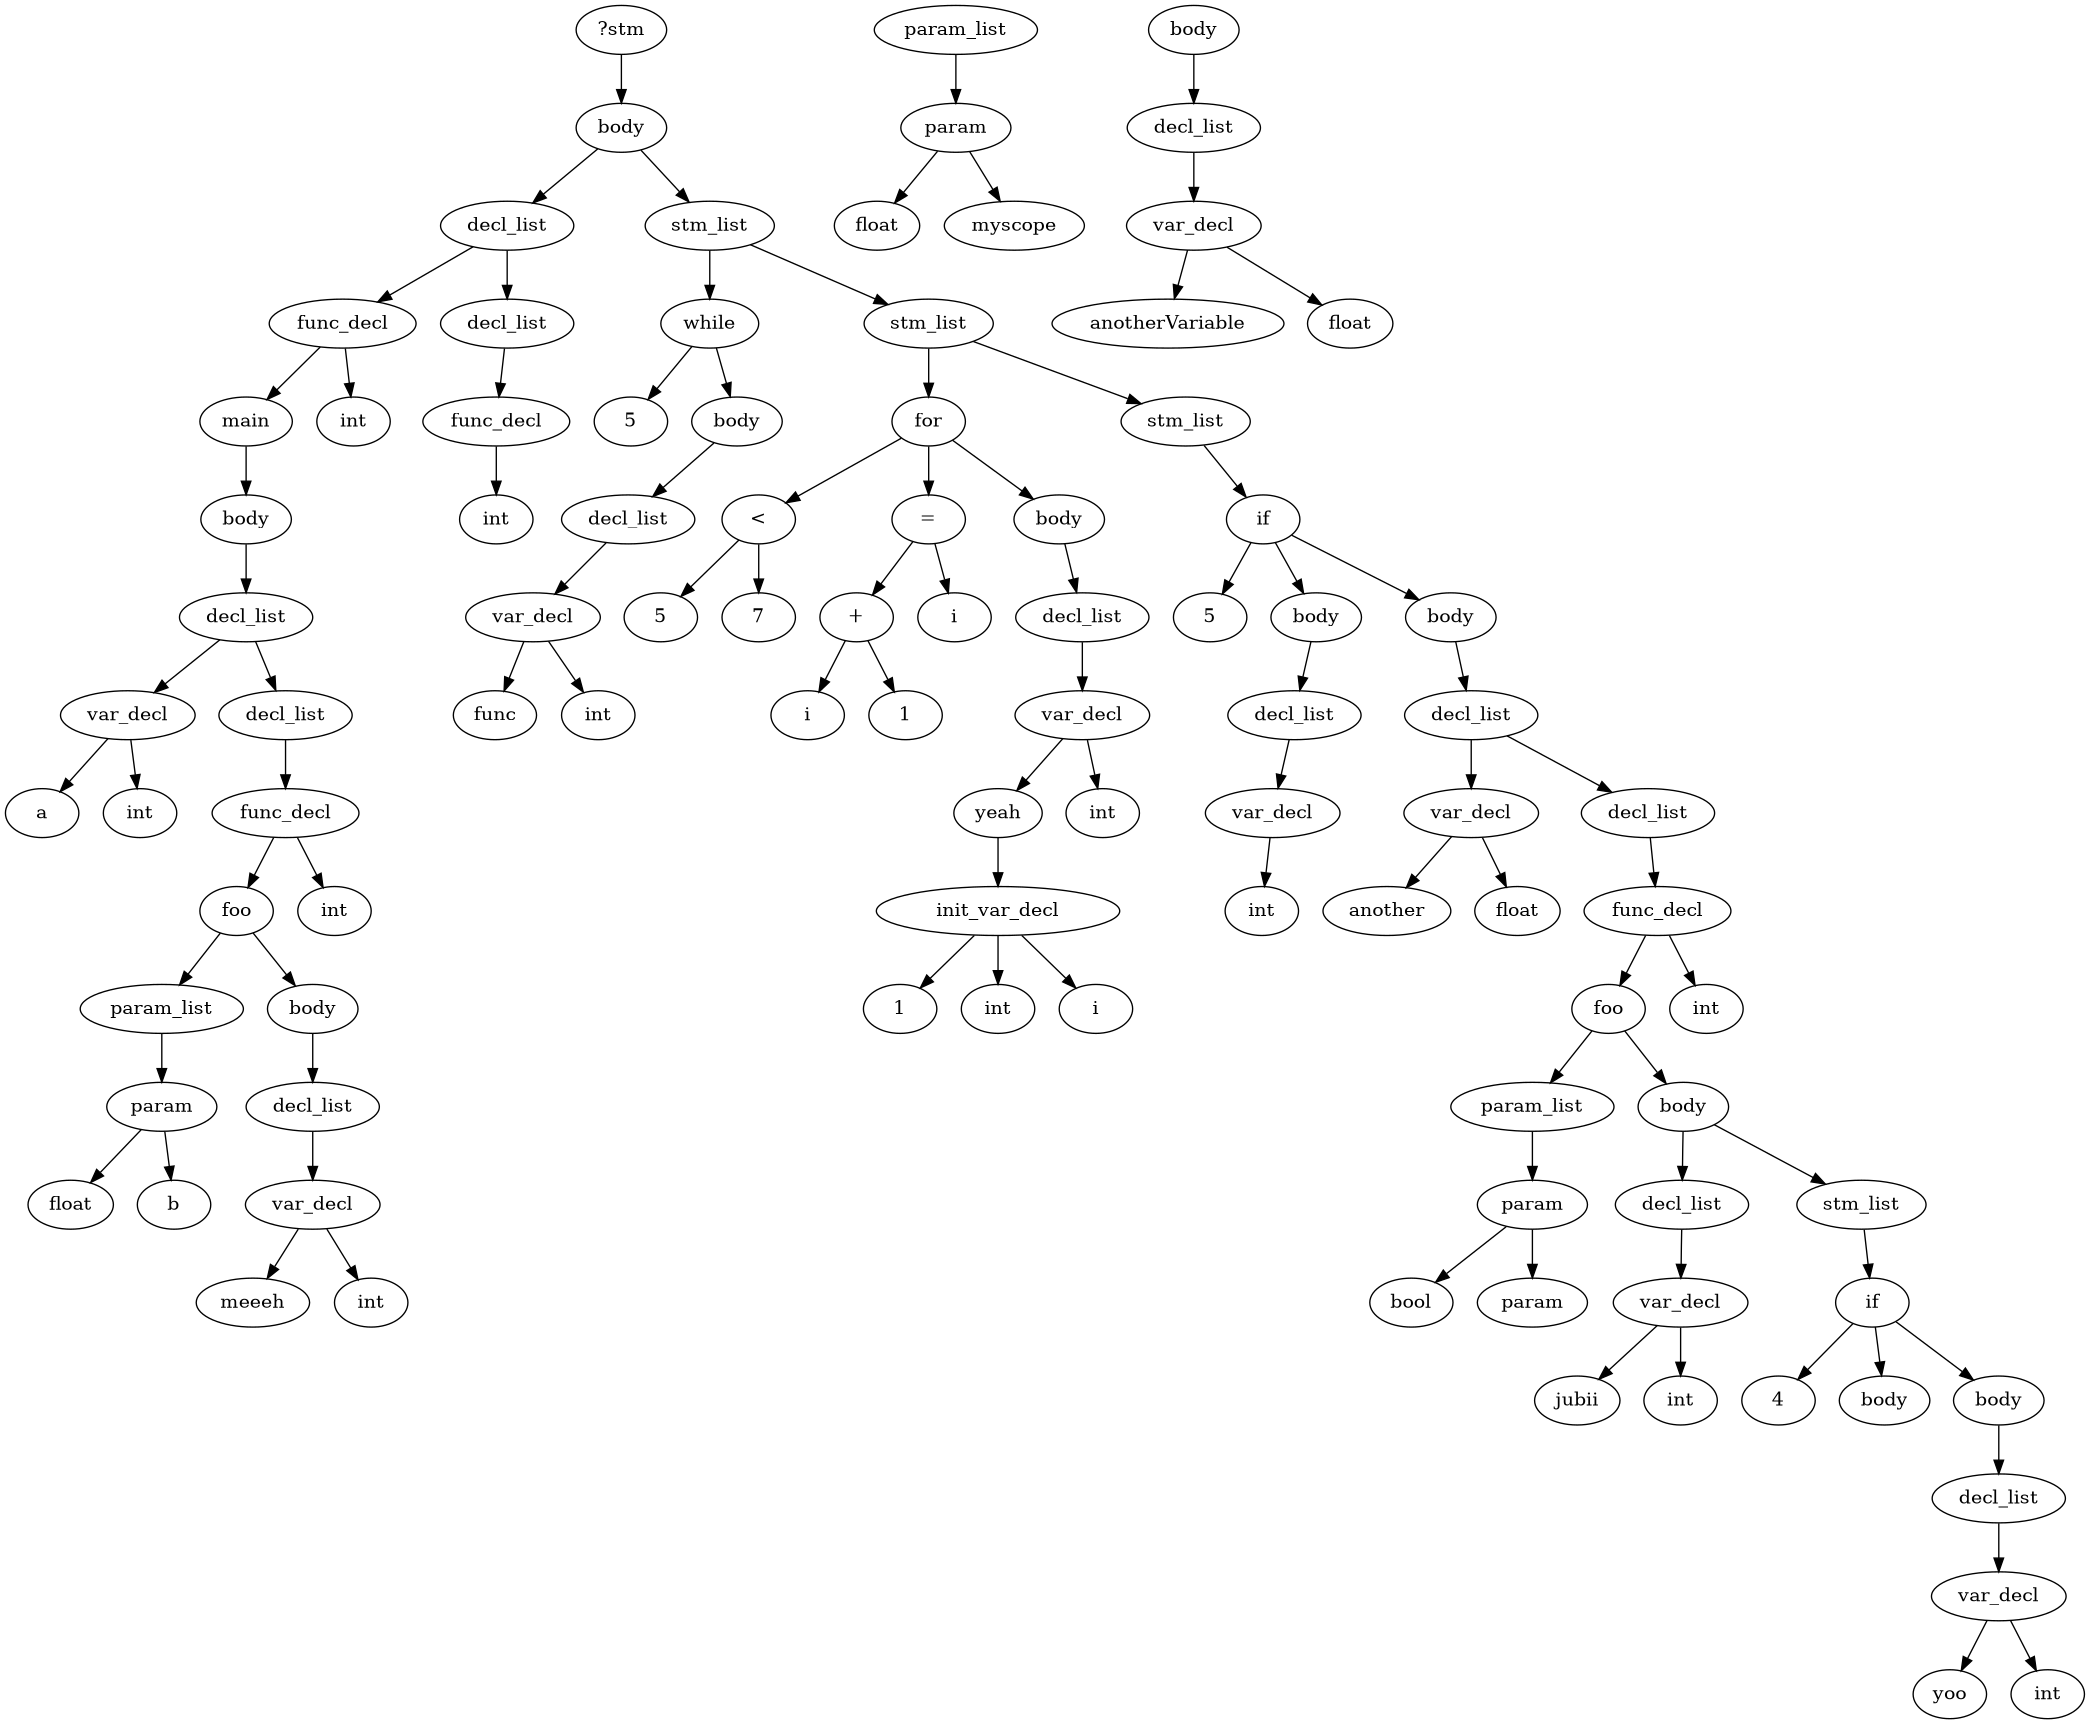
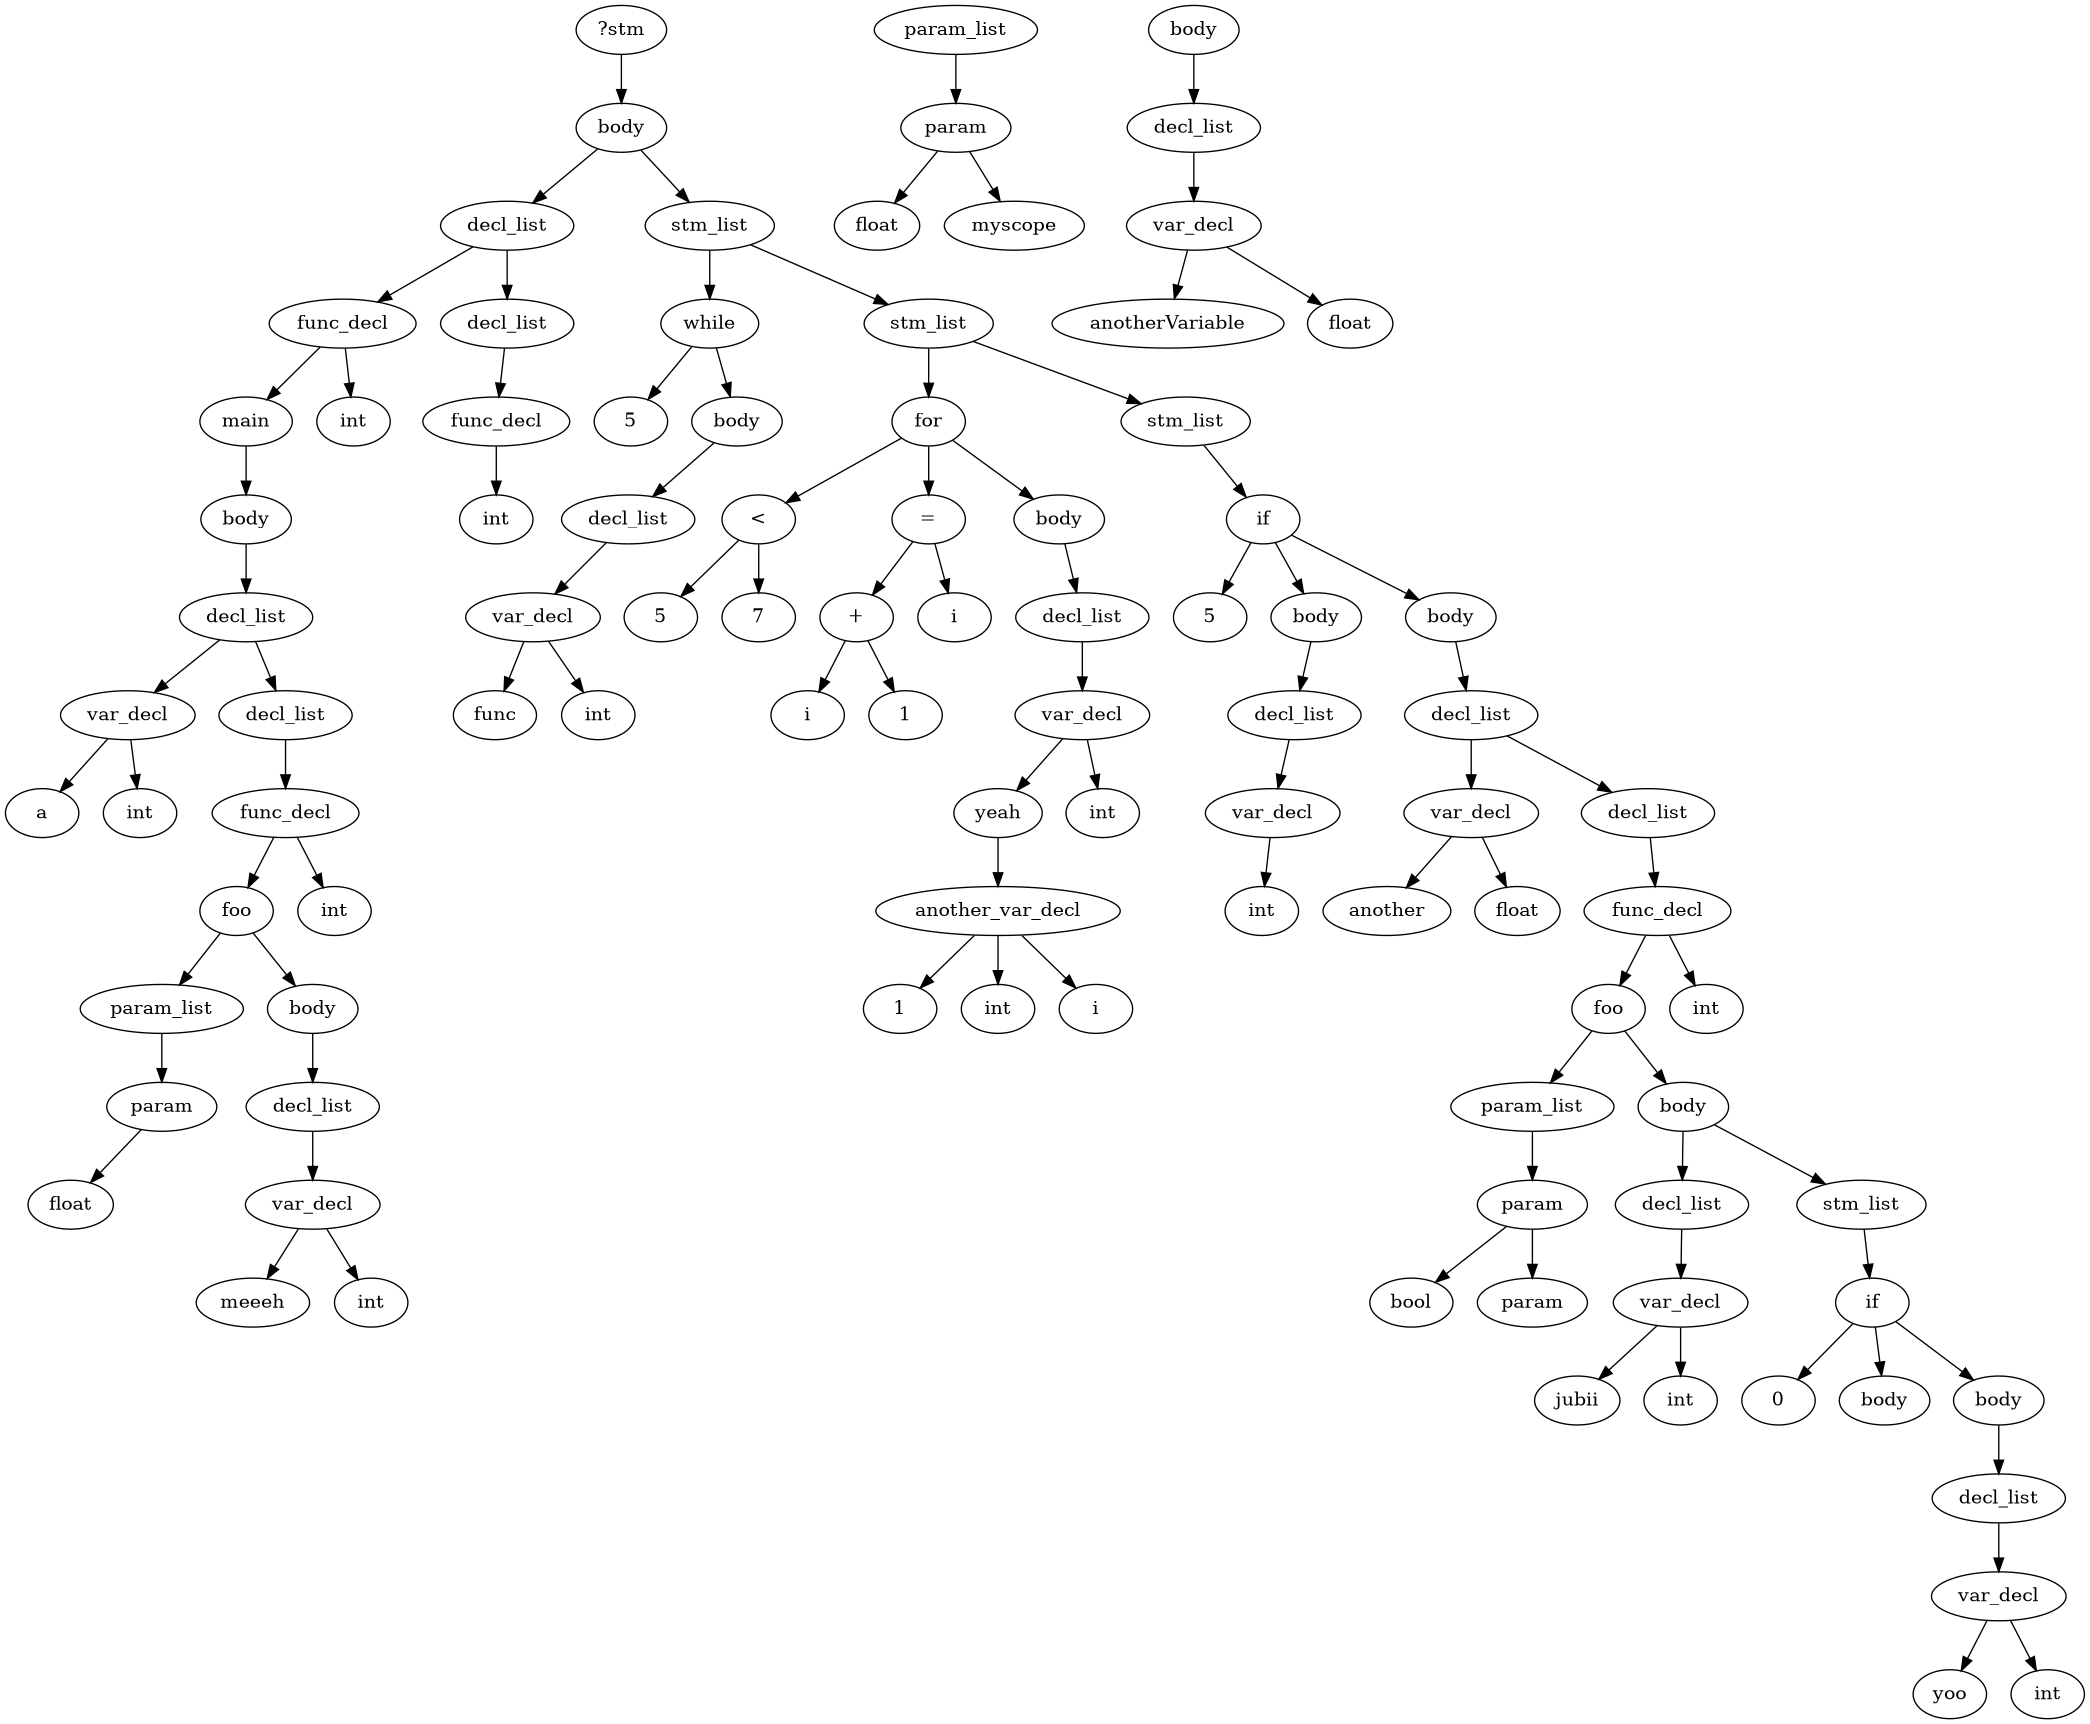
node "init_var_decl": label "init_var_decl" -> "another_var_decl"
node "b": removed
node "4": label "4" -> "0"
